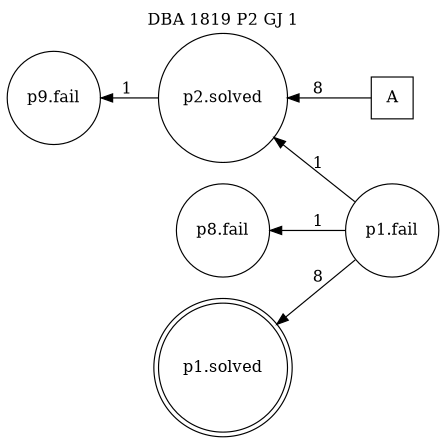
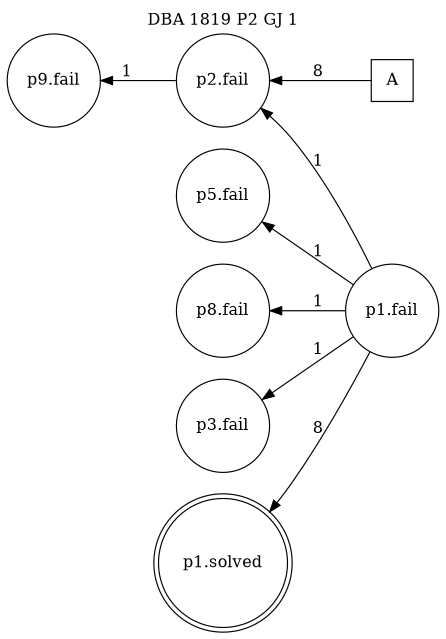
node "p2.solved": label "p2.solved" -> "p2.fail"
node "p5.fail": added
node "p3.fail": added
